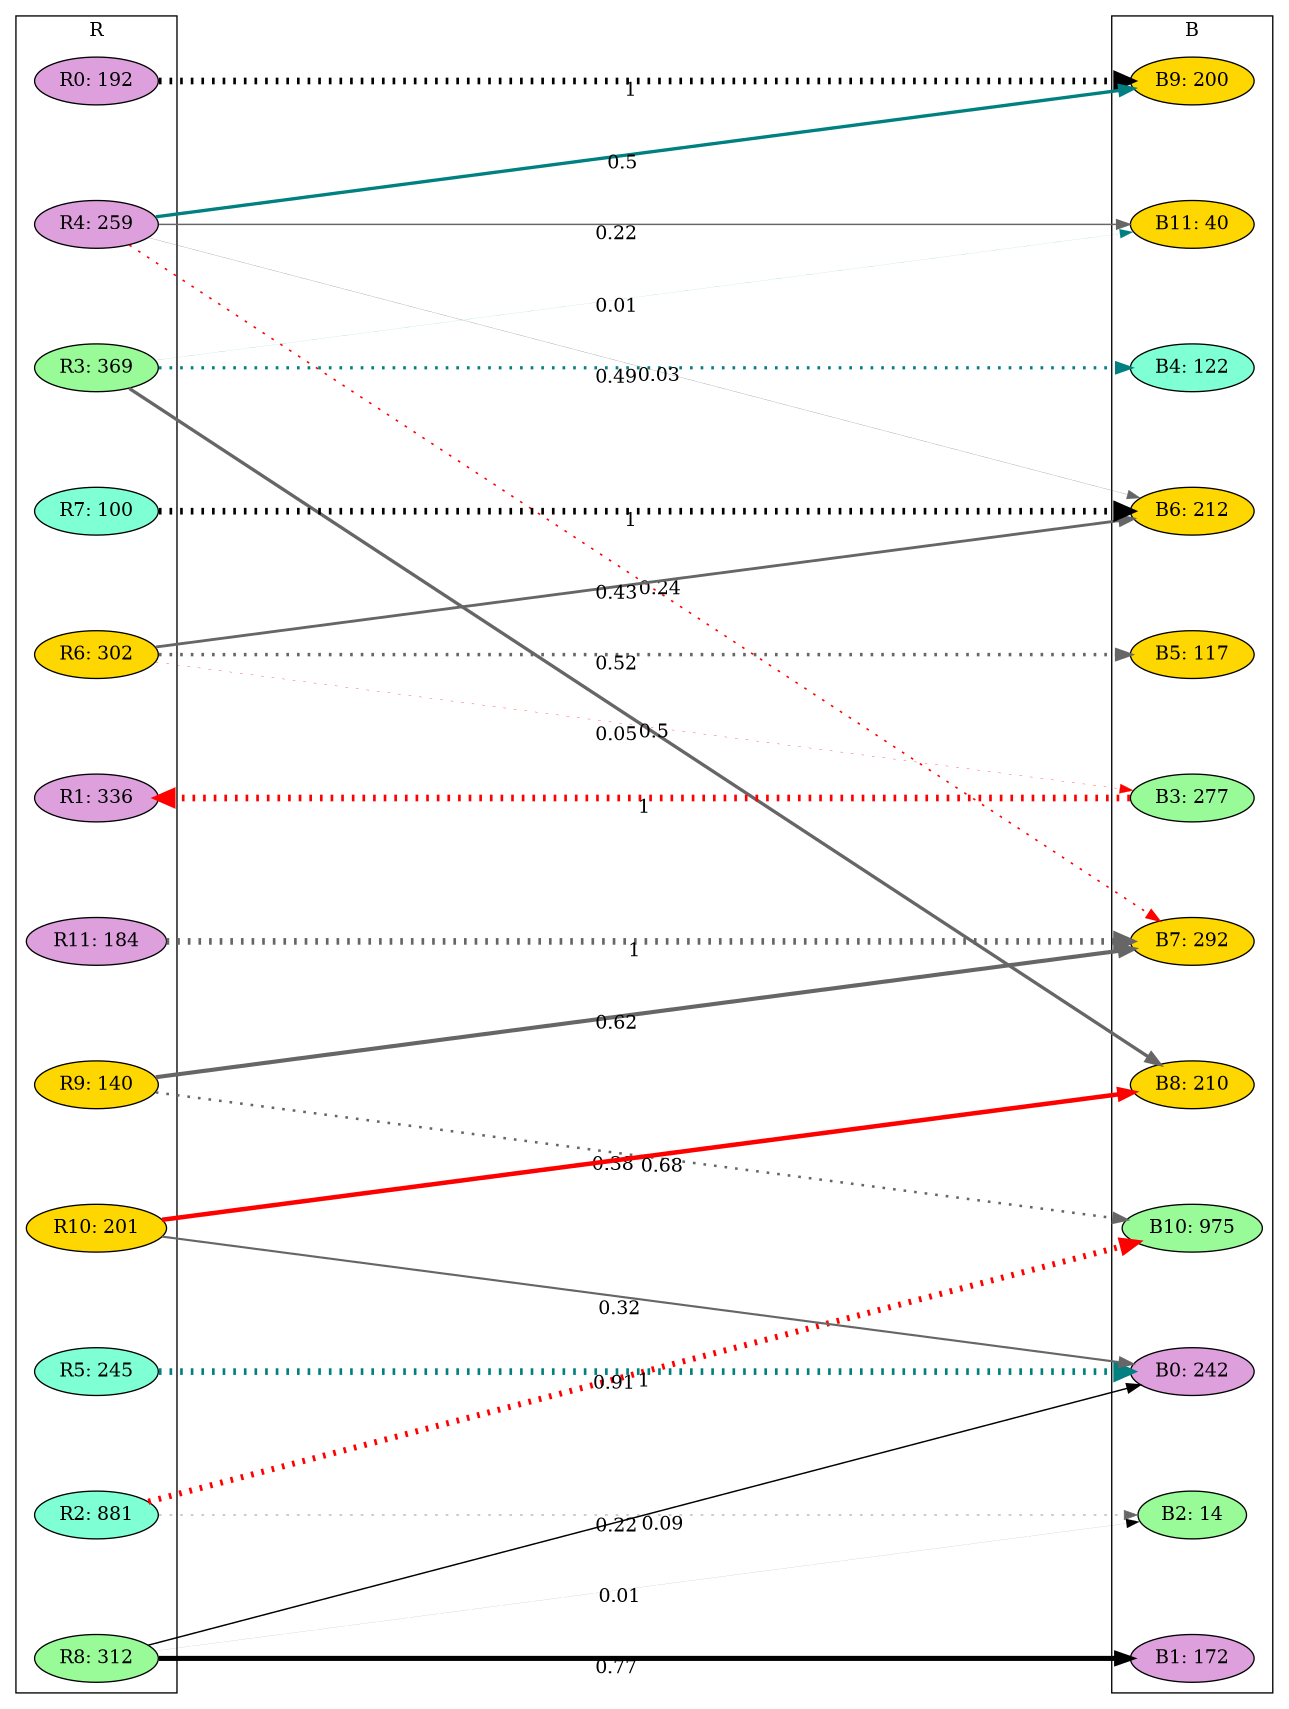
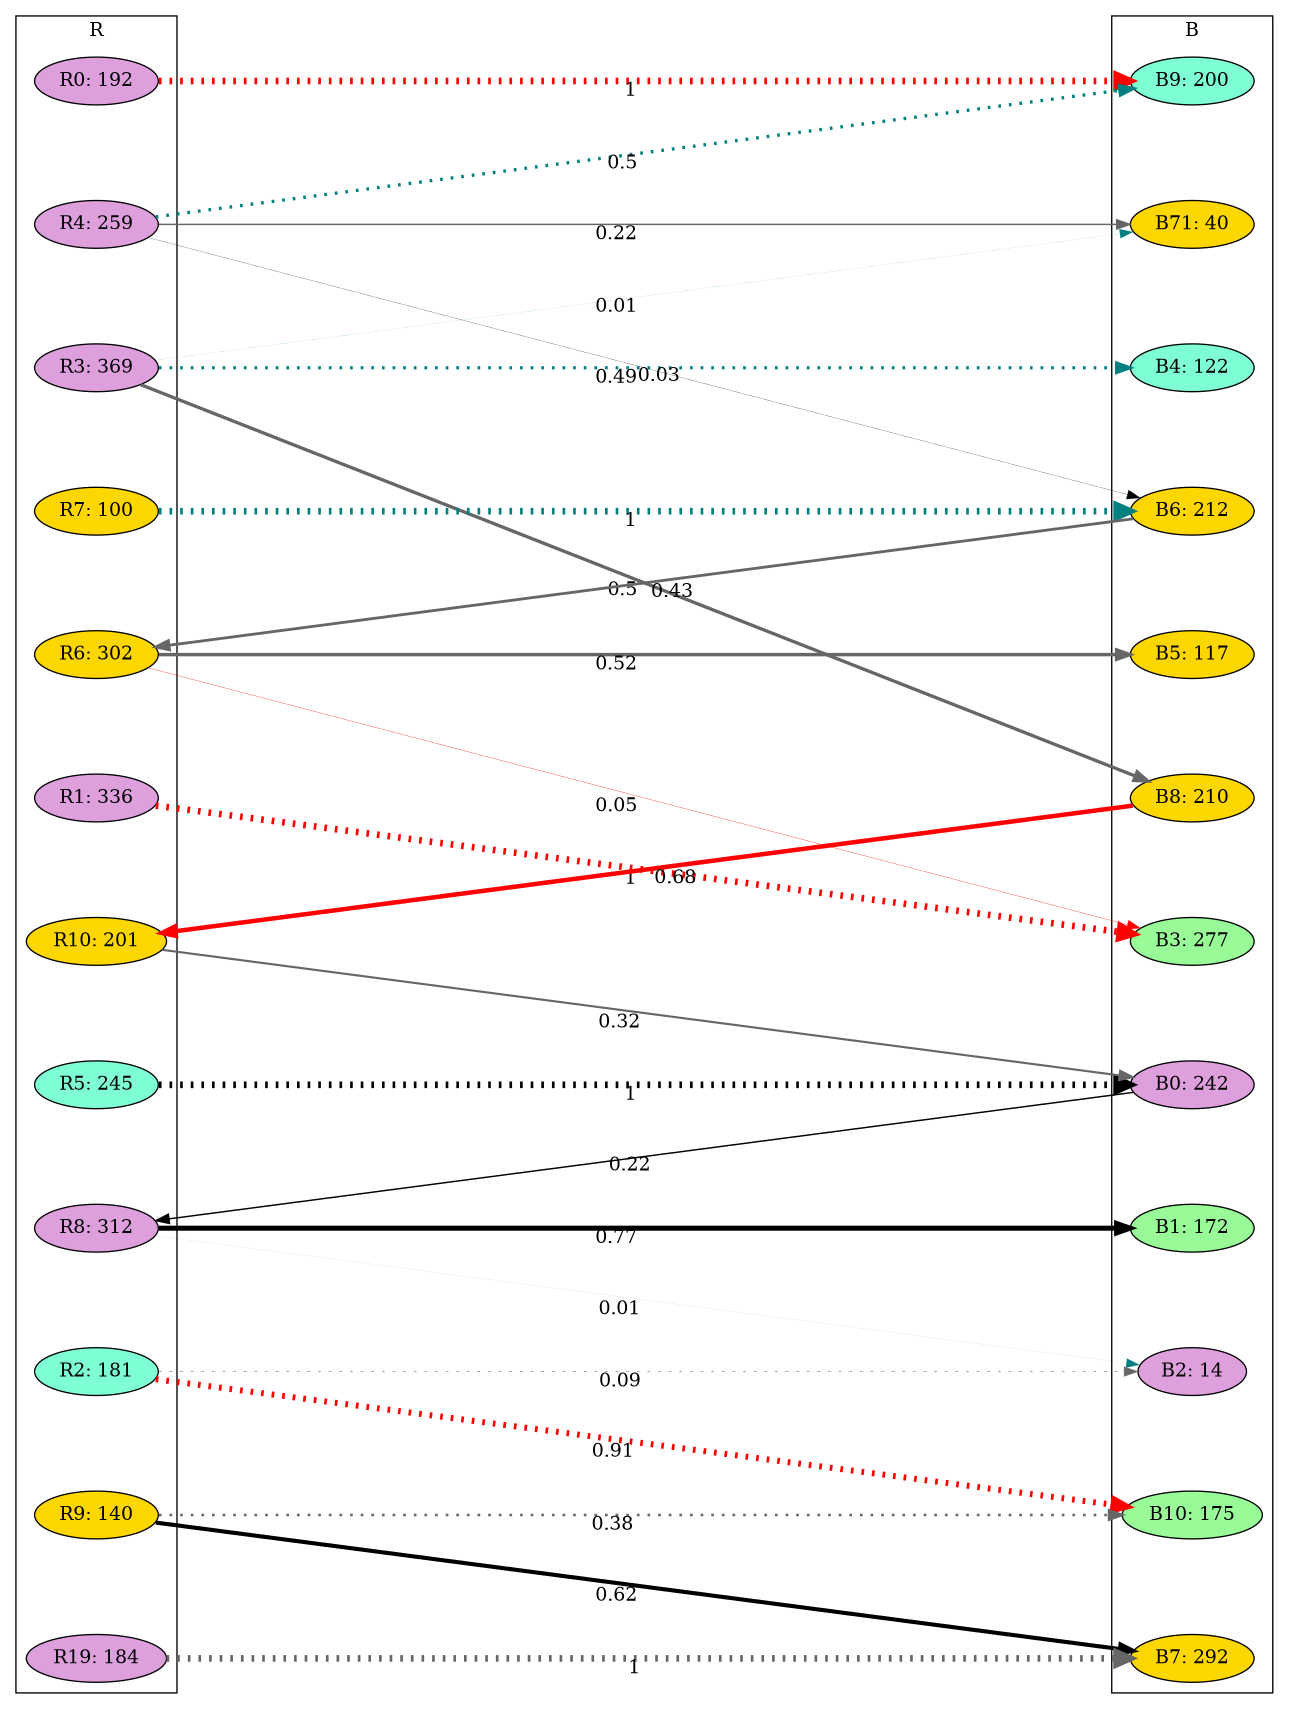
edge "R0: 192" -> "B9: 200": color black -> red
node "B9: 200": fillcolor gold -> aquamarine
edge "R4: 259" -> "B9: 200": style solid -> dotted
node "B11: 40": label "B11: 40" -> "B71: 40"
edge "R4: 259" -> "B6: 212": color gray40 -> black
node "R3: 369": fillcolor palegreen -> plum
node "R7: 100": fillcolor aquamarine -> gold
edge "R7: 100" -> "B6: 212": color black -> teal
edge "R4: 259" -> "B7: 292": removed, label "0.24"
edge "R6: 302" -> "B6: 212": reversed
edge "R6: 302" -> "B5: 117": style dotted -> solid
edge "R6: 302" -> "B3: 277": style dotted -> solid
edge "B3: 277" -> "R1: 336": reversed
node "R11: 184": label "R11: 184" -> "R19: 184"
edge "R9: 140" -> "B7: 292": color gray40 -> black
edge "R10: 201" -> "B8: 210": reversed
node "B10: 975": label "B10: 975" -> "B10: 175"
edge "R5: 245" -> "B0: 242": color teal -> black
node "R2: 881": label "R2: 881" -> "R2: 181"
node "B2: 14": fillcolor palegreen -> plum
edge "R8: 312" -> "B0: 242": reversed
edge "R8: 312" -> "B2: 14": color black -> teal
node "R8: 312": fillcolor palegreen -> plum
node "B1: 172": fillcolor plum -> palegreen
